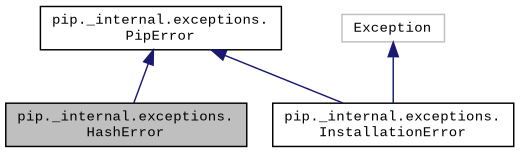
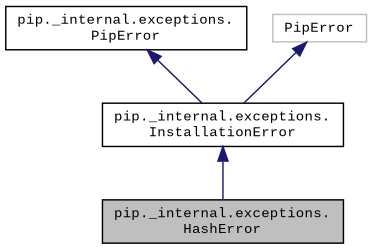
node "Exception": label "Exception" -> "PipError"
edge "pip._internal.exceptions. HashError" -> "pip._internal.exceptions. PipError": now "pip._internal.exceptions. HashError" -> "pip._internal.exceptions. InstallationError"
